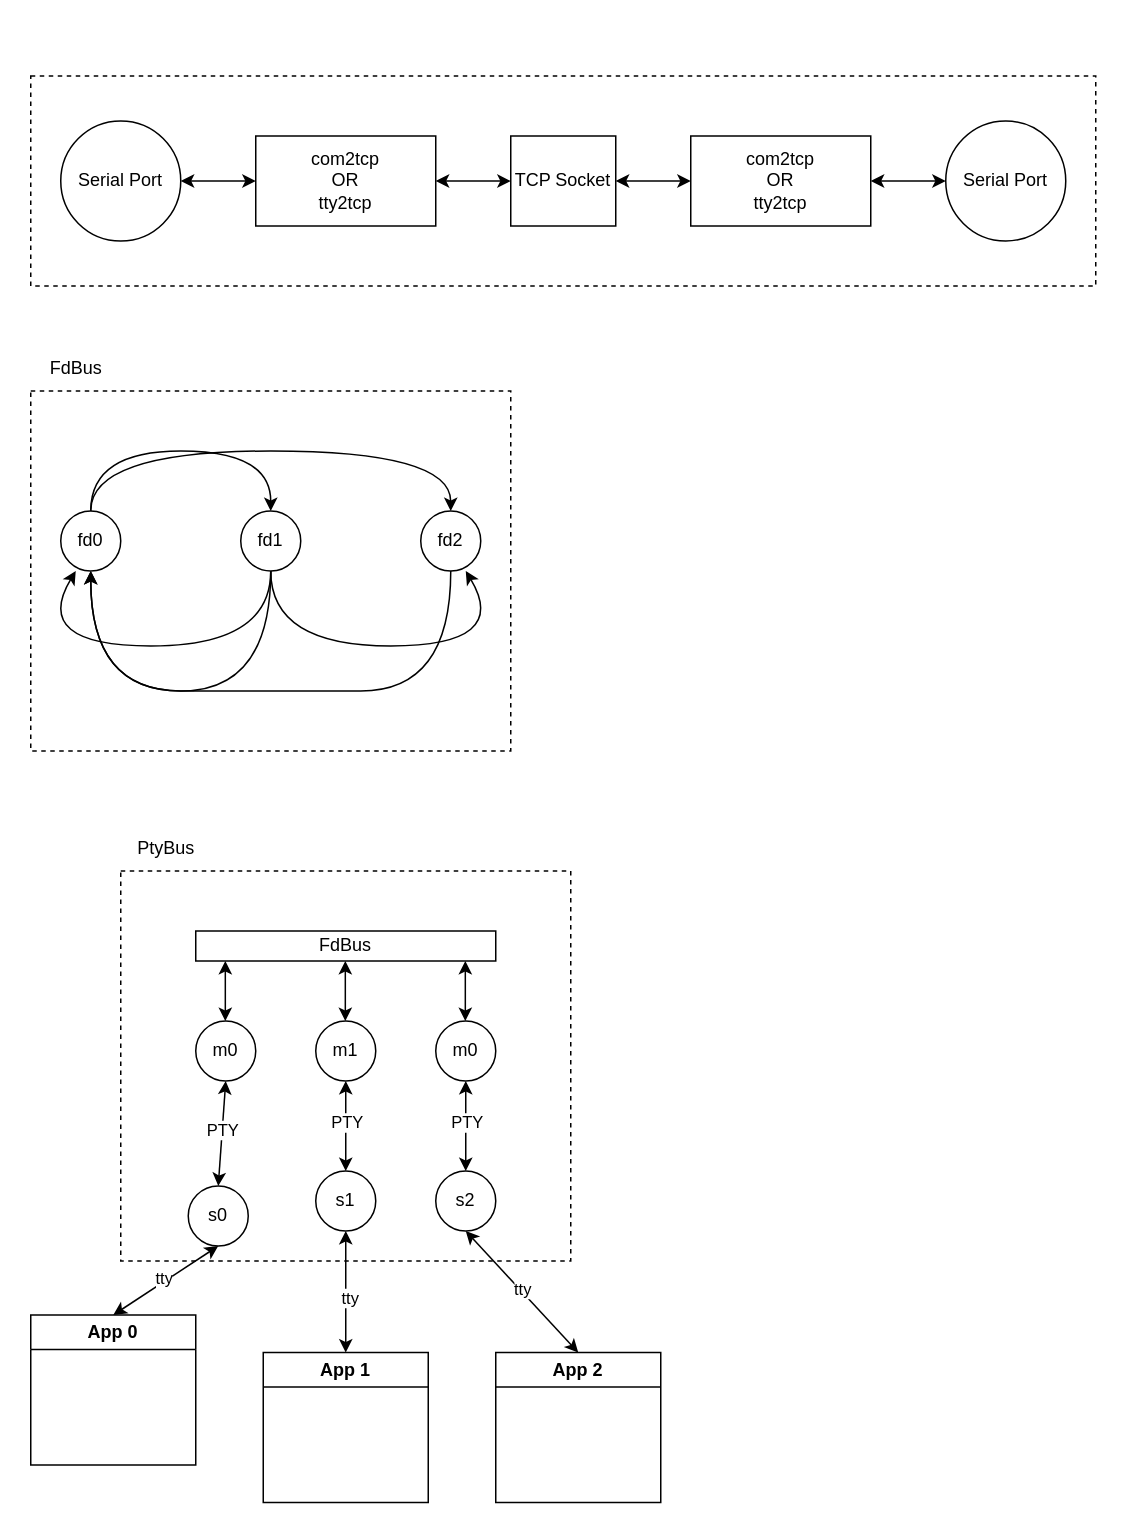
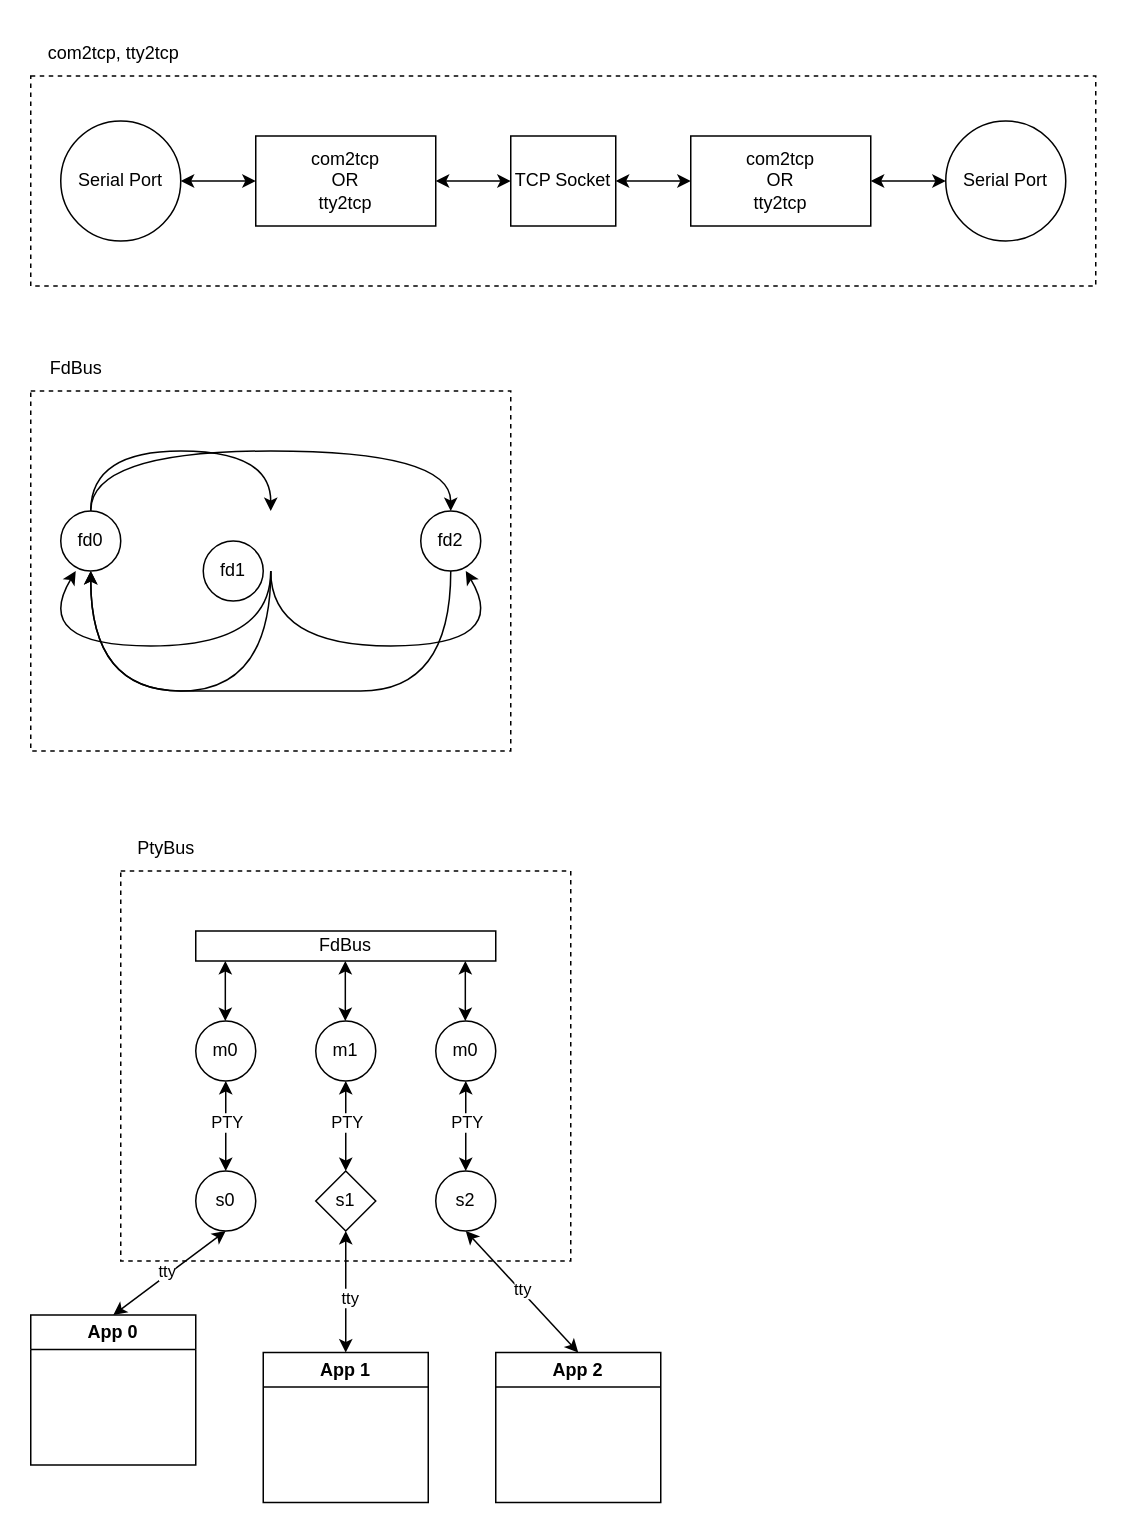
node "com2tcp, tty2tcp": added
node "fd1": moved (271, 541) -> (233, 571)
node "s1": shape ellipse -> diamond
node "s0": moved (218, 1216) -> (226, 1201)
